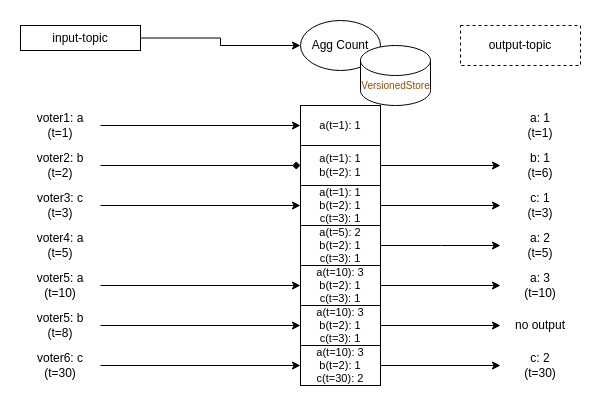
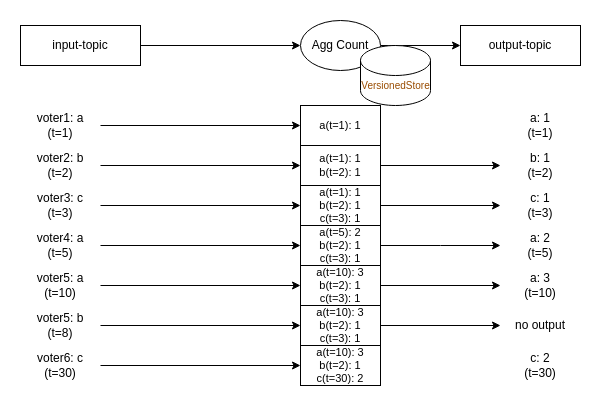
node "input-topic": size 120x25 -> 120x40
edge "Agg Count" -> "output-topic": added
node "output-topic": style dashed -> solid
edge "voter2: b (t=2)" -> "a(t=1): 1 b(t=2): 1": arrowhead diamond -> classic
node "b: 1 (t=6)": label "b: 1 (t=6)" -> "b: 1 (t=2)"
edge "voter4: a (t=5)" -> "a(t=5): 2 b(t=2): 1 c(t=3): 1": added
edge "a(t=10): 3 b(t=2): 1 c(t=30): 2" -> "c: 2 (t=30)": removed
